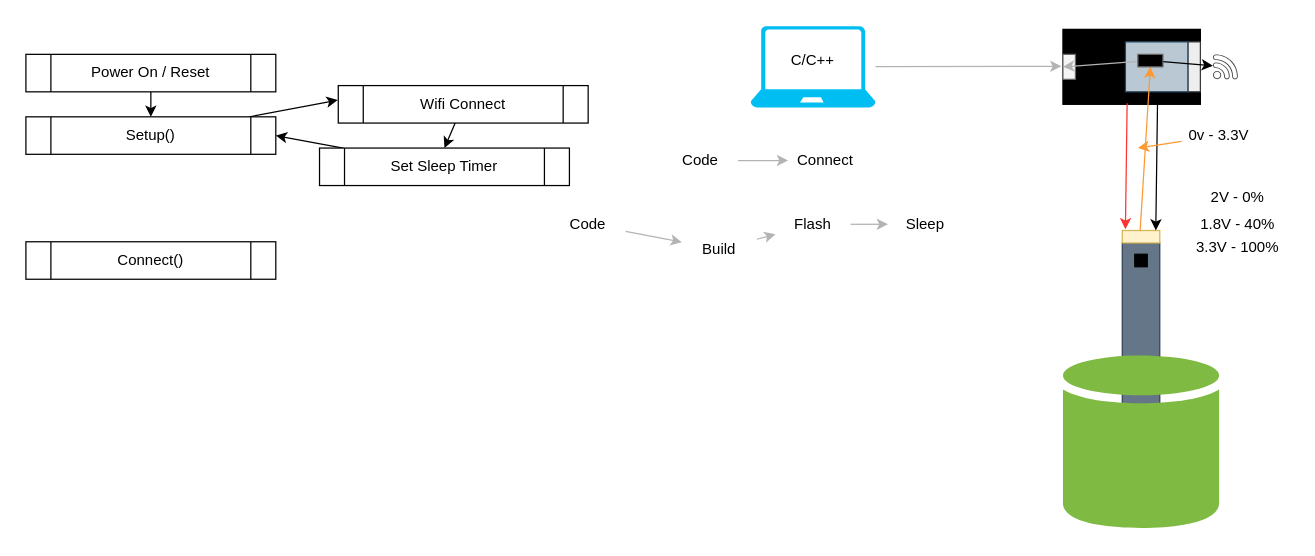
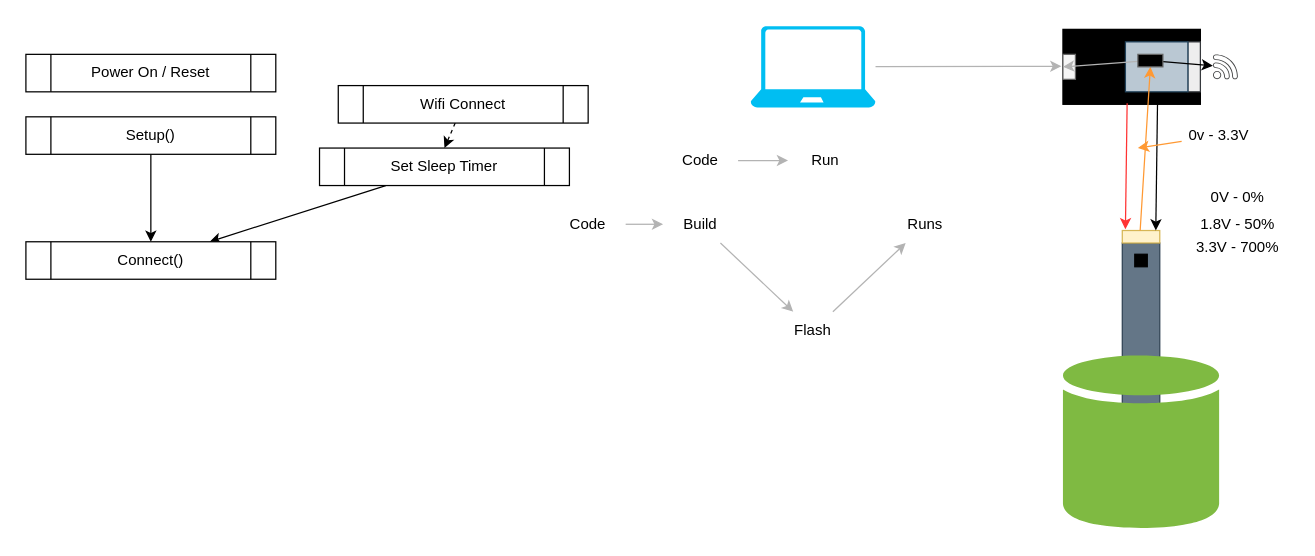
node "C/C++": removed
edge "Power On / Reset" -> "Setup()": removed
edge "Setup()" -> "Wifi Connect": removed
edge "Wifi Connect" -> "Set Sleep Timer": style solid -> dashed
edge "Set Sleep Timer" -> "Setup()": now "Set Sleep Timer" -> "Connect()"
node "Connect": label "Connect" -> "Run"
edge "Setup()" -> "Connect()": added
node "2V - 0%": label "2V - 0%" -> "0V - 0%"
node "Flash": moved (813, 224) -> (813, 331)
node "Sleep": label "Sleep" -> "Runs"
node "1.8V - 40%": label "1.8V - 40%" -> "1.8V - 50%"
node "3.3V - 100%": label "3.3V - 100%" -> "3.3V - 700%"
node "Build": moved (719, 249) -> (701, 224)
